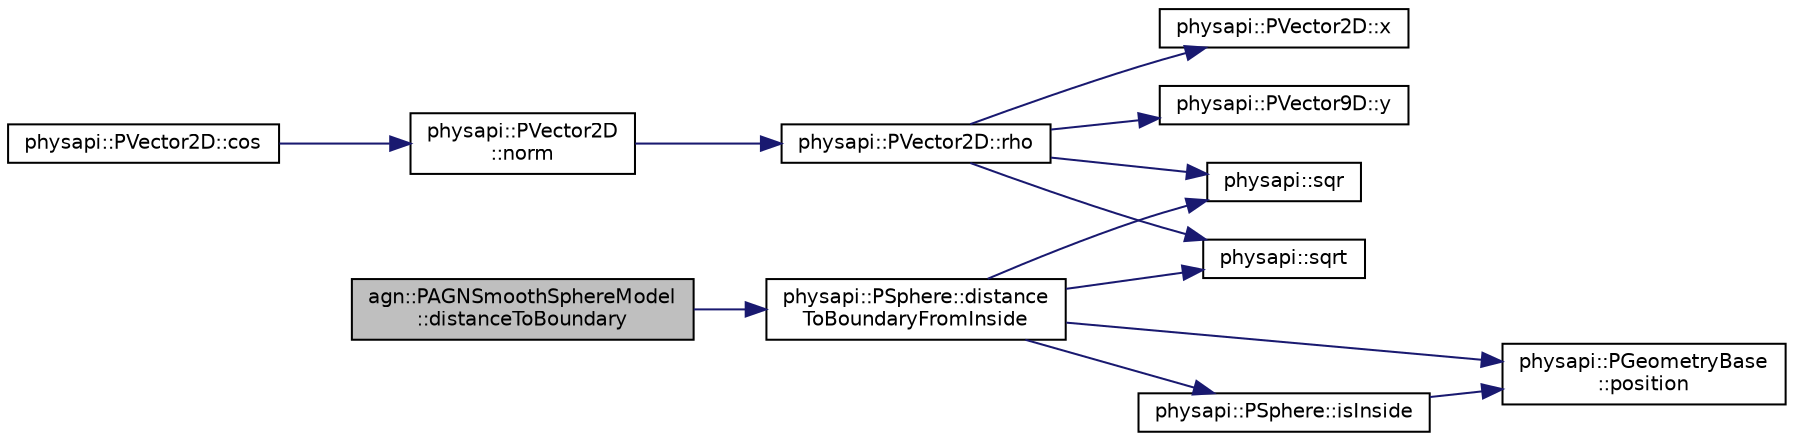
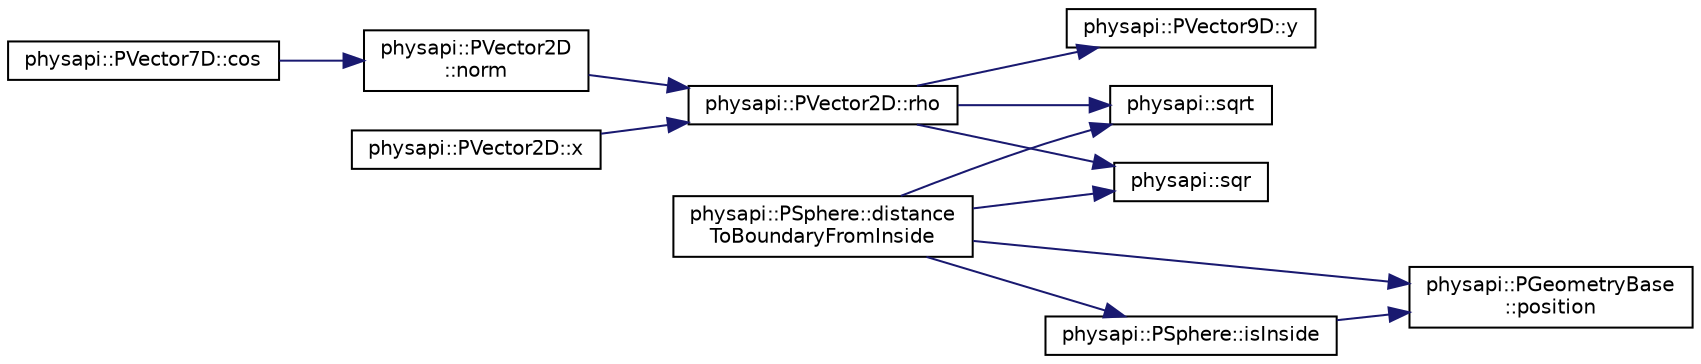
edge "physapi::PVector2D::rho" -> "physapi::PVector2D::x": reversed
node "physapi::PVector2D::cos": label "physapi::PVector2D::cos" -> "physapi::PVector7D::cos"
node "agn::PAGNSmoothSphereModel ::distanceToBoundary": removed
